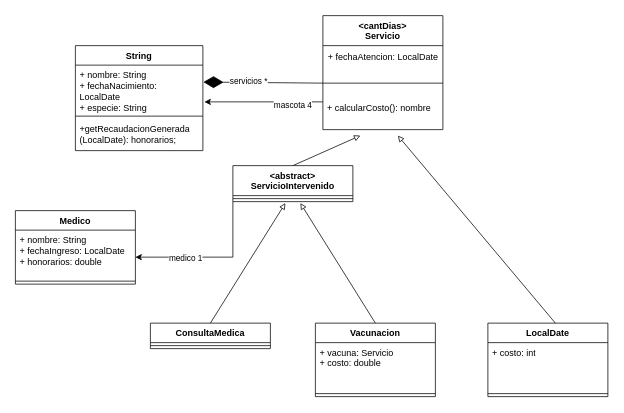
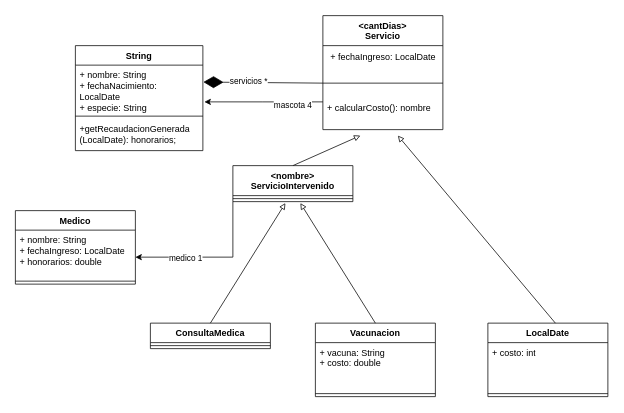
node "+ fechaAtencion: LocalDate": label "+ fechaAtencion: LocalDate" -> "+ fechaIngreso: LocalDate"
node "<abstract> ServicioIntervenido": label "<abstract> ServicioIntervenido" -> "<nombre> ServicioIntervenido"
node "+ vacuna: Servicio + costo: double": label "+ vacuna: Servicio + costo: double" -> "+ vacuna: String + costo: double"
